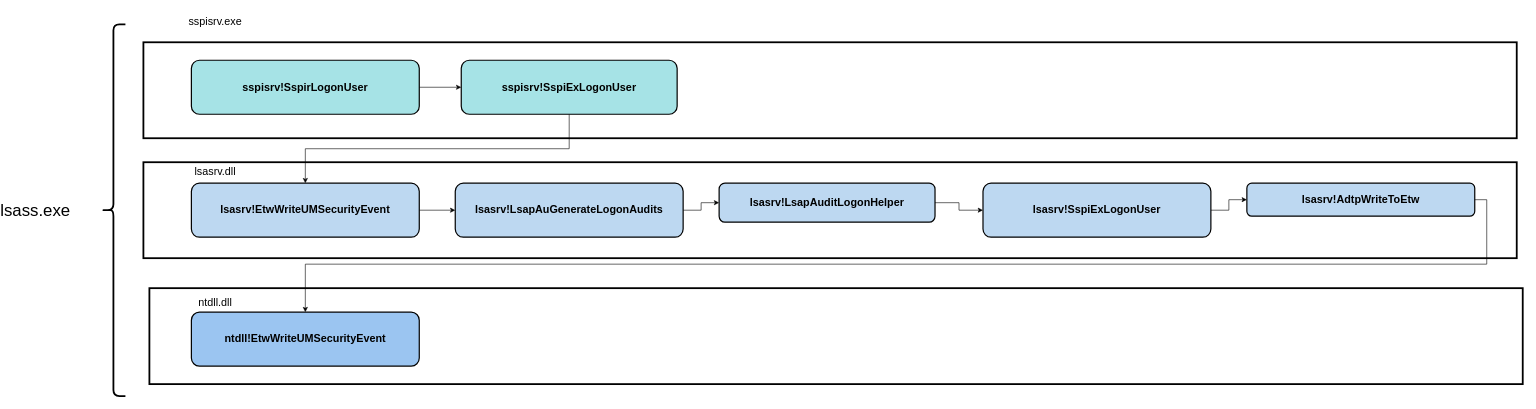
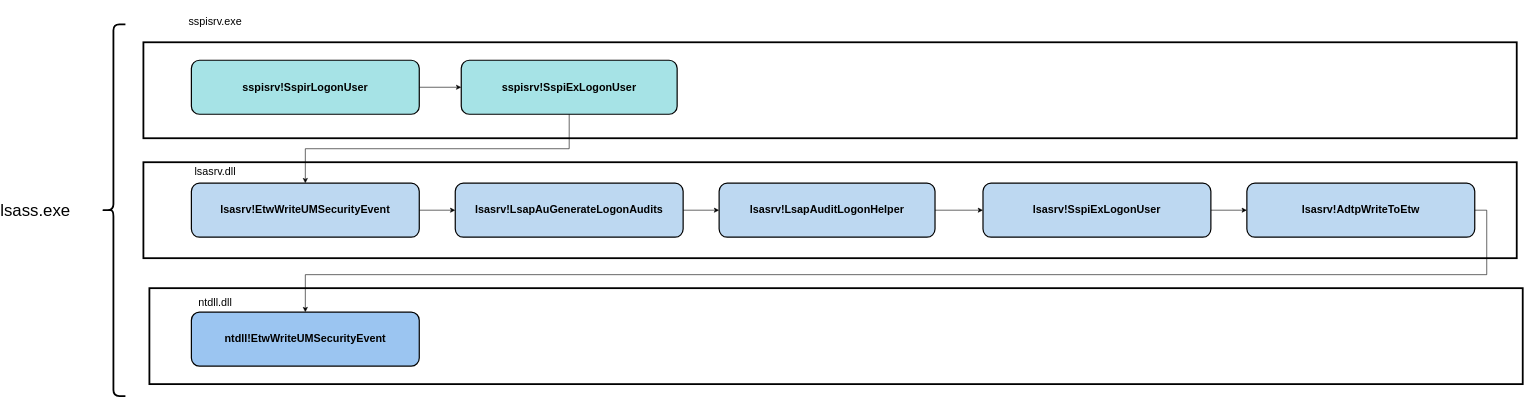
node "lsasrv!AdtpWriteToEtw": size 228x33 -> 228x54
node "lsasrv!LsapAuditLogonHelper": size 216x39 -> 216x54
